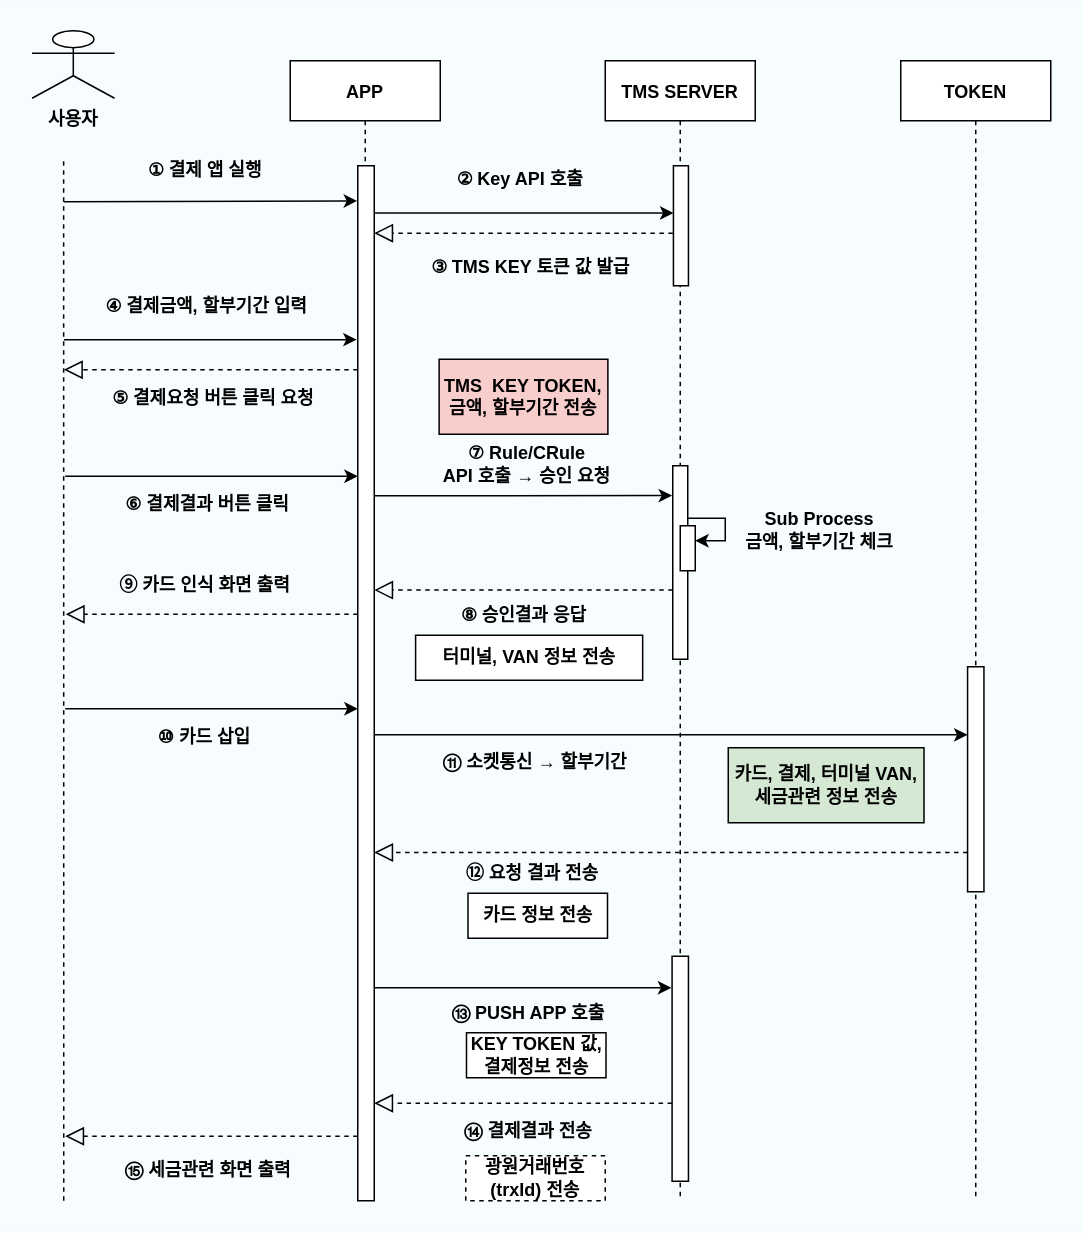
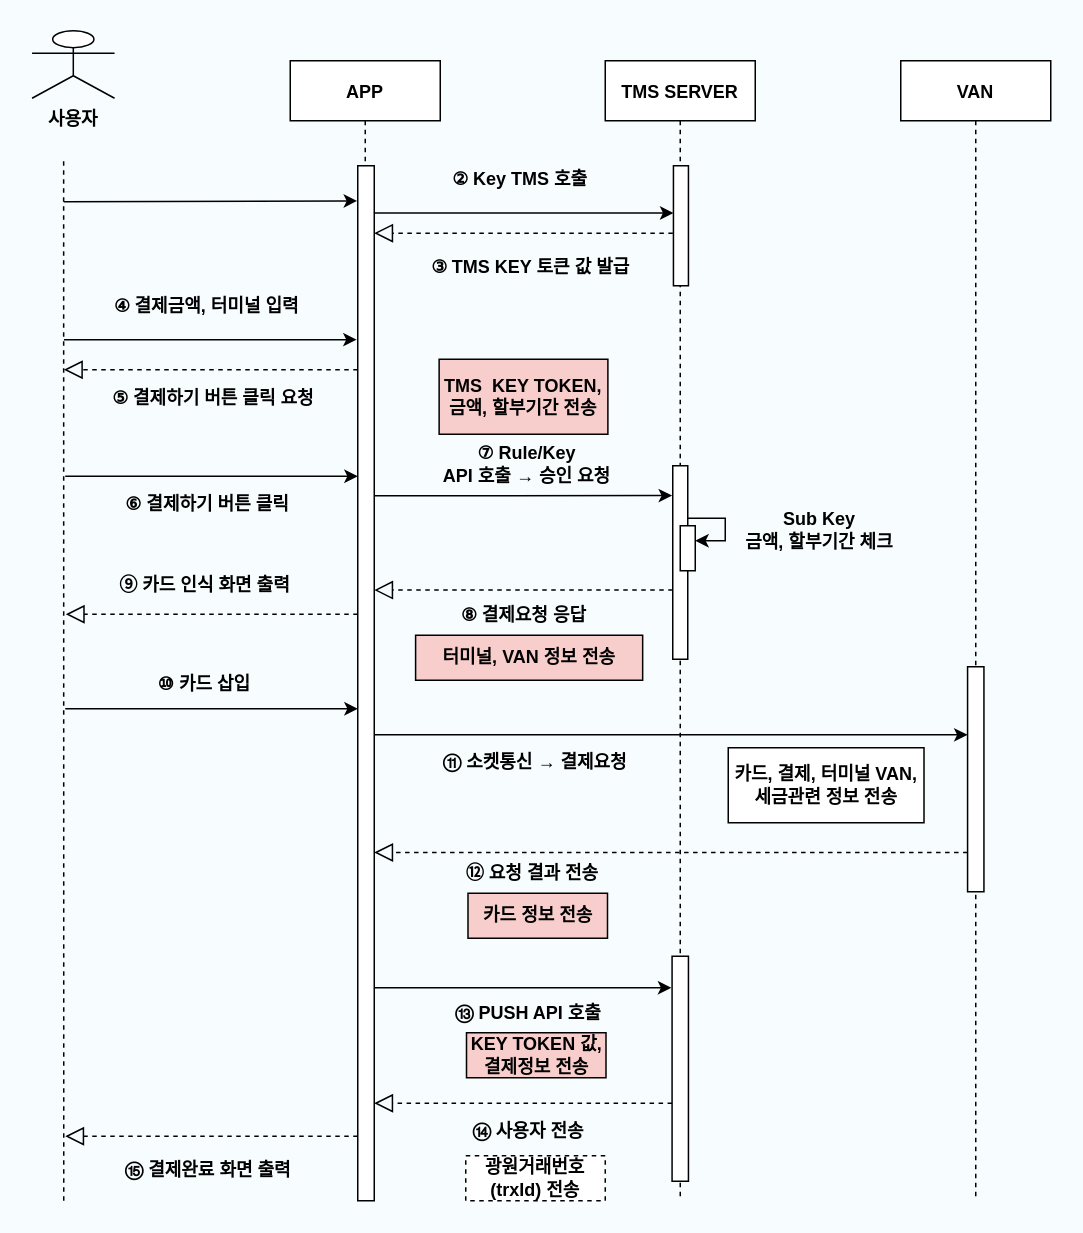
node "TOKEN": label "TOKEN" -> "VAN"
node "① 결제 앱 실행": removed
node "② Key API 호출": label "② Key API 호출" -> "② Key TMS 호출"
node "④ 결제금액, 할부기간 입력": label "④ 결제금액, 할부기간 입력" -> "④ 결제금액, 터미널 입력"
node "⑤ 결제요청 버튼 클릭 요청": label "⑤ 결제요청 버튼 클릭 요청" -> "⑤ 결제하기 버튼 클릭 요청"
node "⑦ Rule/CRule API 호출 → 승인 요청": label "⑦ Rule/CRule API 호출 → 승인 요청" -> "⑦ Rule/Key API 호출 → 승인 요청"
node "⑥ 결제결과 버튼 클릭": label "⑥ 결제결과 버튼 클릭" -> "⑥ 결제하기 버튼 클릭"
node "Sub Process금액, 할부기간 체크": label "Sub Process금액, 할부기간 체크" -> "Sub Key금액, 할부기간 체크"
node "⑧ 승인결과 응답": label "⑧ 승인결과 응답" -> "⑧ 결제요청 응답"
node "터미널, VAN 정보 전송": fillcolor #ffffff -> #f8cecc
node "⑩ 카드 삽입": moved (205, 737) -> (205, 685)
node "⑪ 소켓통신 → 할부기간": label "⑪ 소켓통신 → 할부기간" -> "⑪ 소켓통신 → 결제요청"
node "카드, 결제, 터미널 VAN, 세금관련 정보 전송": fillcolor #d5e8d4 -> #ffffff
node "카드 정보 전송": fillcolor #ffffff -> #f8cecc
node "⑬ PUSH APP 호출": label "⑬ PUSH APP 호출" -> "⑬ PUSH API 호출"
node "KEY TOKEN 값, 결제정보 전송": fillcolor #ffffff -> #f8cecc
node "⑭ 결제결과 전송": label "⑭ 결제결과 전송" -> "⑭ 사용자 전송"
node "⑮ 세금관련 화면 출력": label "⑮ 세금관련 화면 출력" -> "⑮ 결제완료 화면 출력"
